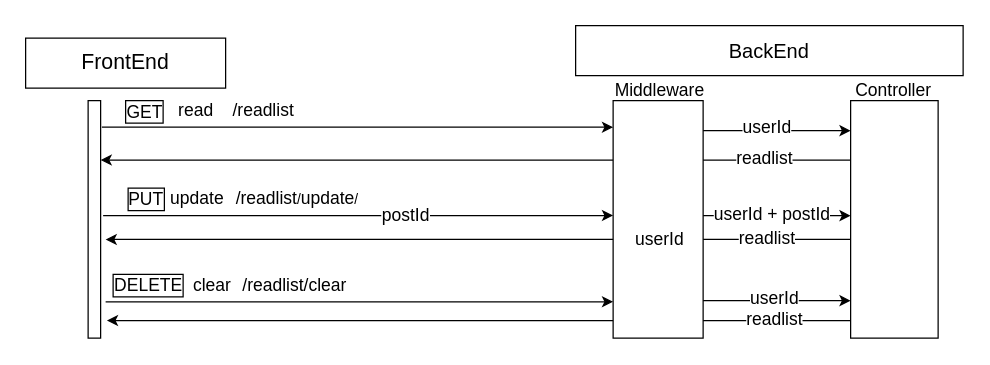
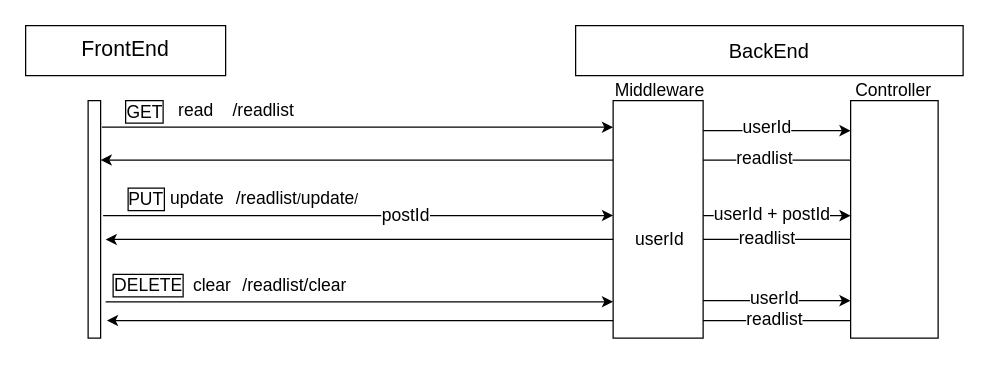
node "FrontEnd": moved (126, 63) -> (126, 51)
